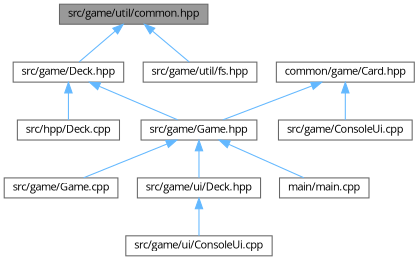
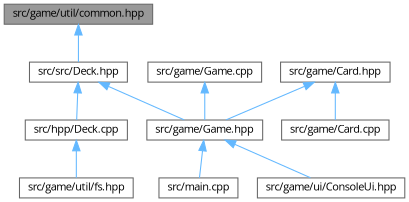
edge "src/game/util/fs.hpp" -> "src/game/util/common.hpp": now "src/game/util/fs.hpp" -> "src/hpp/Deck.cpp"
node "src/game/Deck.hpp": label "src/game/Deck.hpp" -> "src/src/Deck.hpp"
node "common/game/Card.hpp": label "common/game/Card.hpp" -> "src/game/Card.hpp"
node "src/game/ConsoleUi.cpp": label "src/game/ConsoleUi.cpp" -> "src/game/Card.cpp"
edge "src/game/Game.cpp" -> "src/game/Game.hpp": reversed
node "src/game/ui/Deck.hpp": label "src/game/ui/Deck.hpp" -> "src/game/ui/ConsoleUi.hpp"
node "main/main.cpp": label "main/main.cpp" -> "src/main.cpp"
node "src/game/ui/ConsoleUi.cpp": removed
